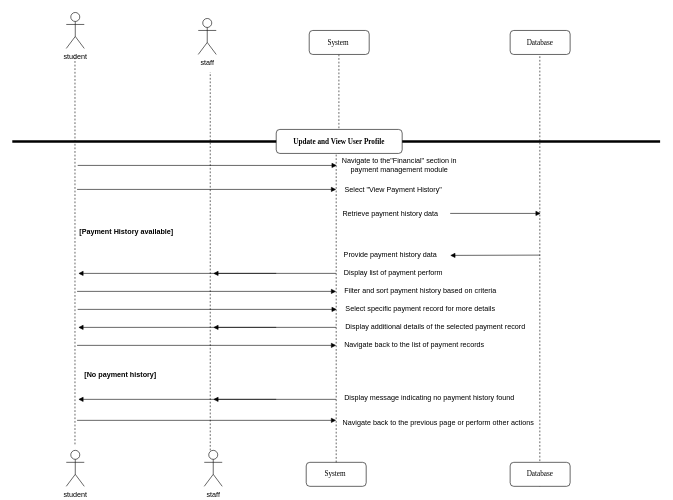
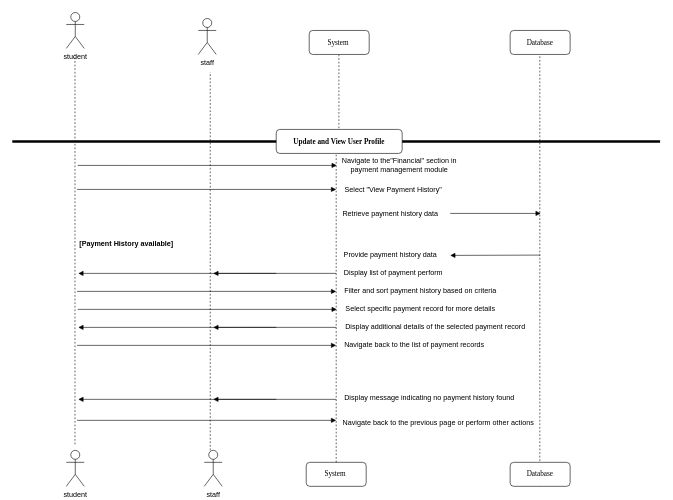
node "[Payment History available]": moved (126, 231) -> (126, 243)
node "[No payment history]": removed
